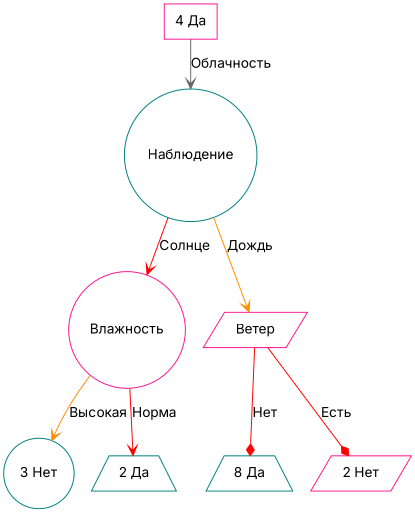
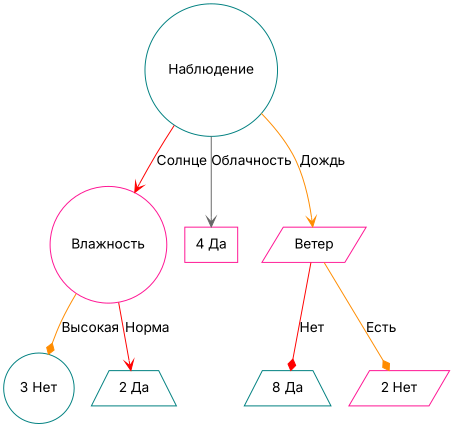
edge "4 Да" -> "Наблюдение": reversed
edge "Ветер" -> "2 Нет": color red -> darkorange
edge "Влажность" -> "3 Нет": arrowhead vee -> diamond
